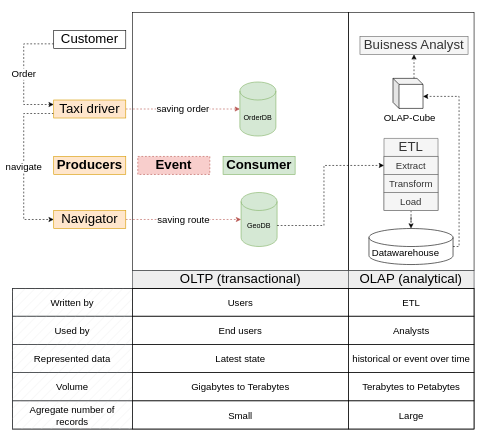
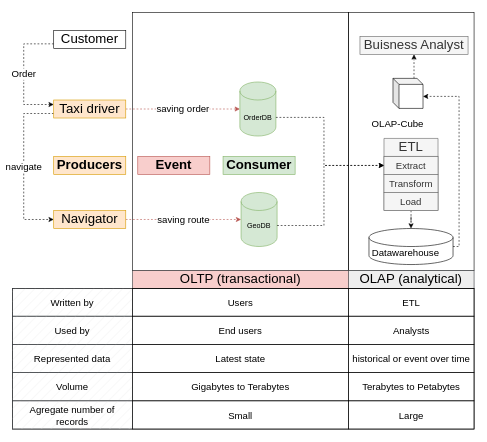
edge "OrderDB" -> "Extract": added
node "OLAP-Cube": moved (409, 117) -> (397, 123)
node "Event": style dashed -> solid
node "OLTP (transactional)": fillcolor #eeeeee -> #f8cecc
